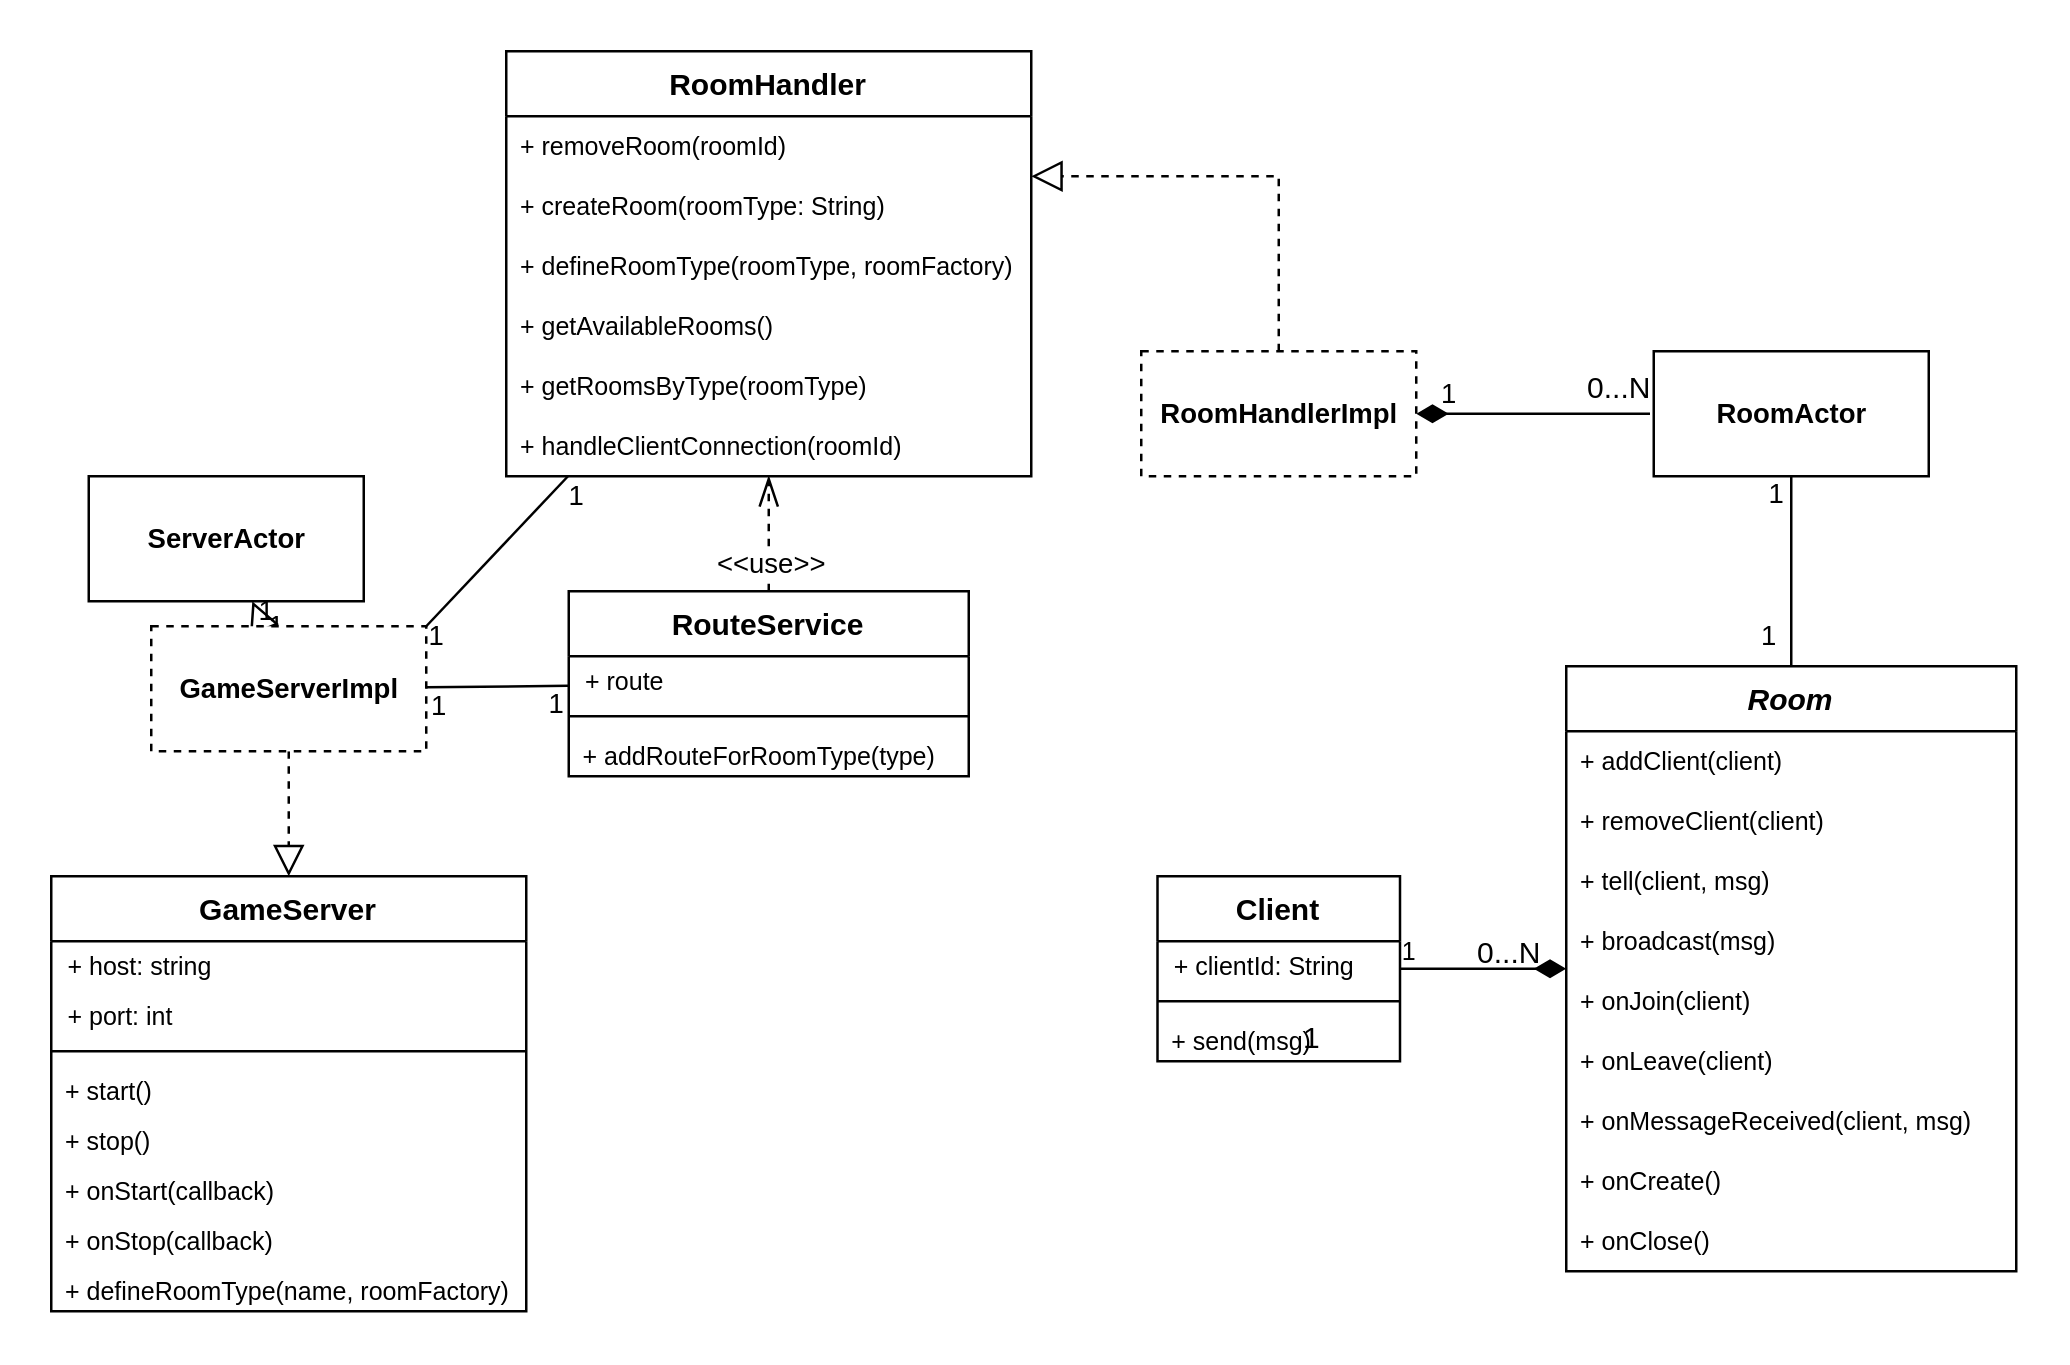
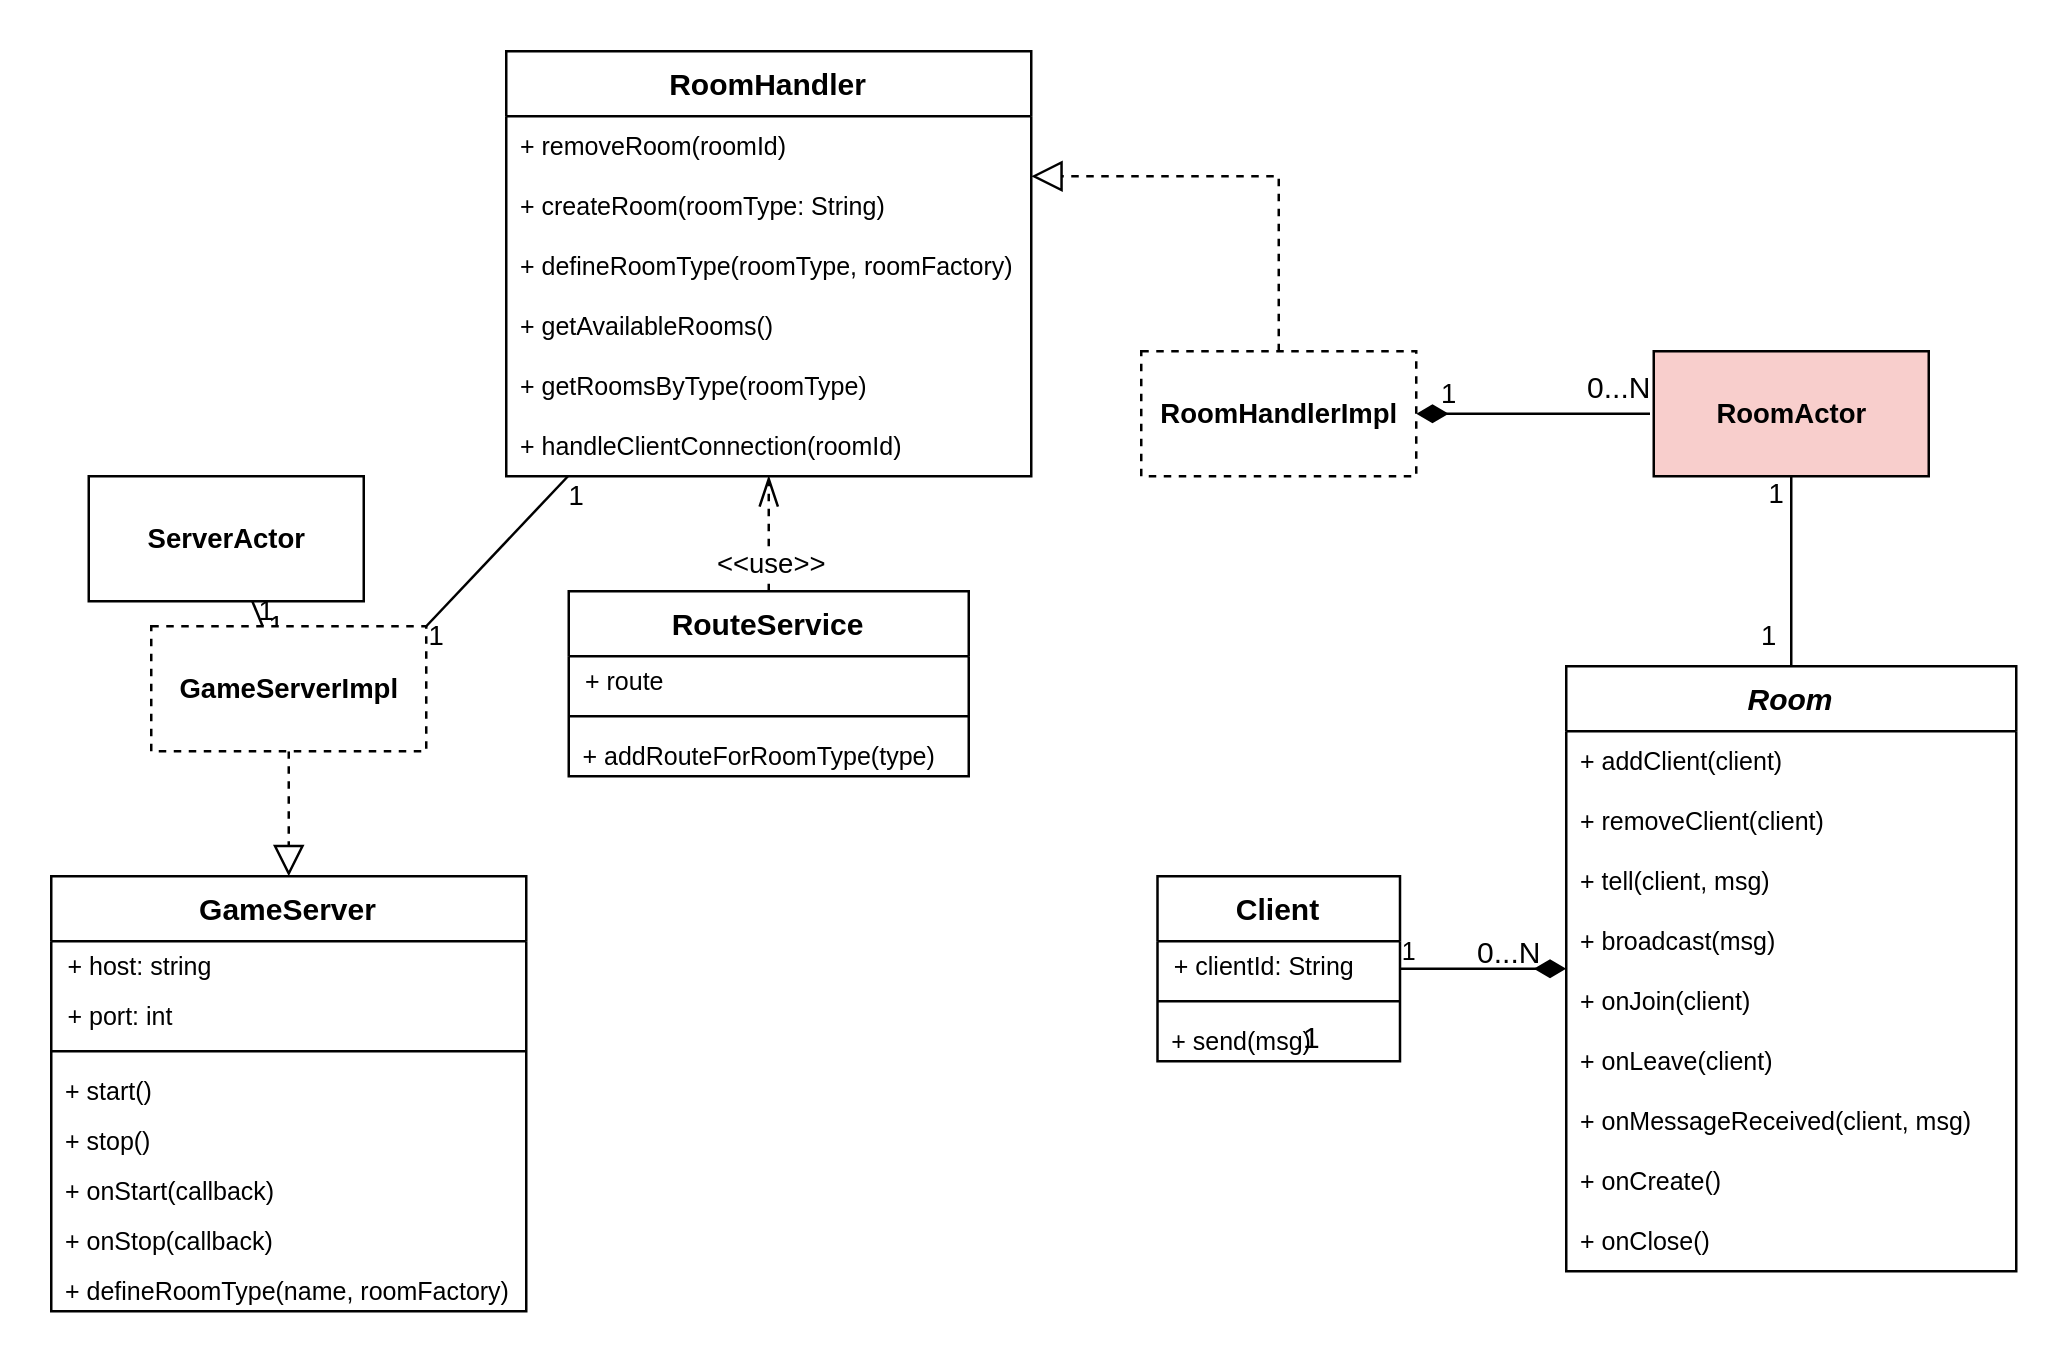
node "RoomActor": fillcolor #ffffff -> #f8cecc
edge "GameServerImpl" -> "ServerActor": arrowhead block -> none
edge "RouteService" -- "GameServerImpl": removed, labels "1", "1"
